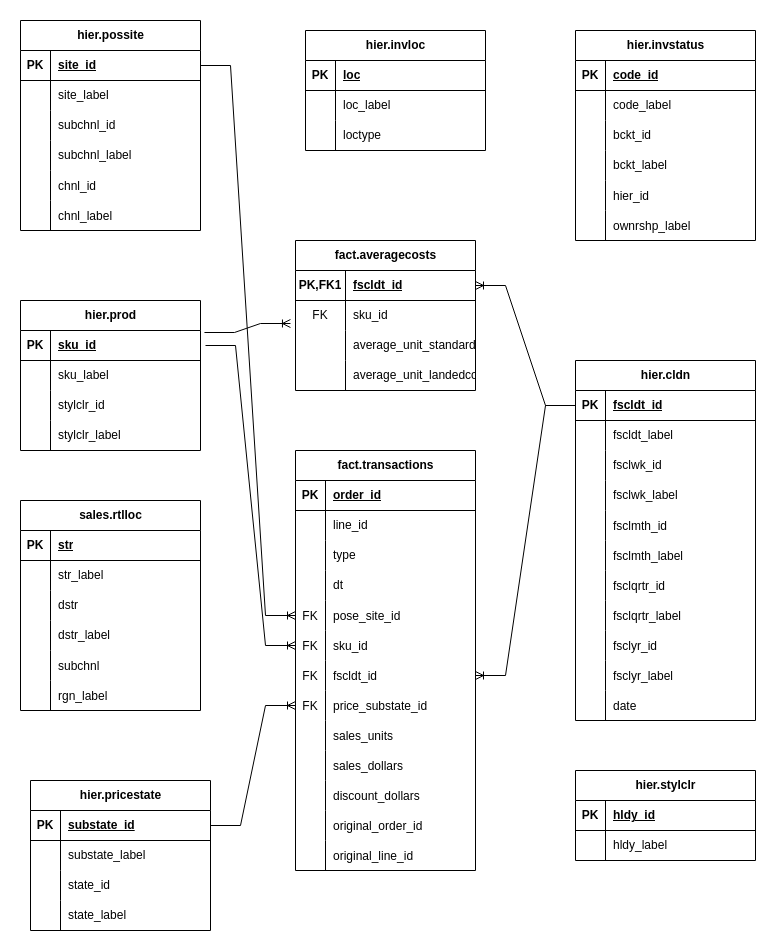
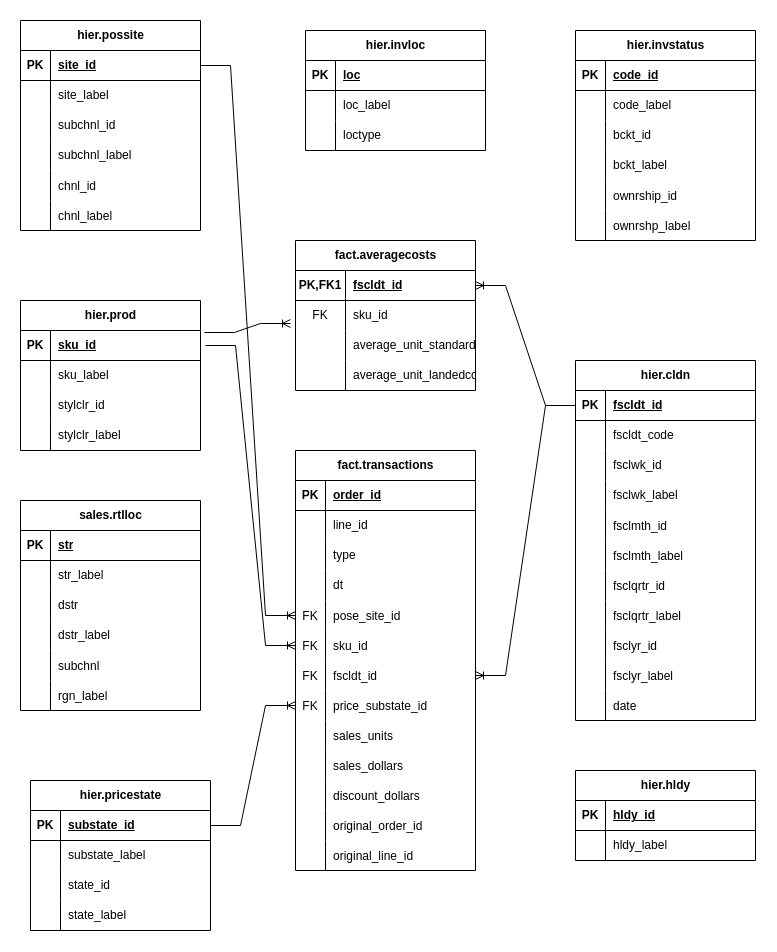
node "hier_id": label "hier_id" -> "ownrship_id"
node "fscldt_label": label "fscldt_label" -> "fscldt_code"
node "hier.stylclr": label "hier.stylclr" -> "hier.hldy"
